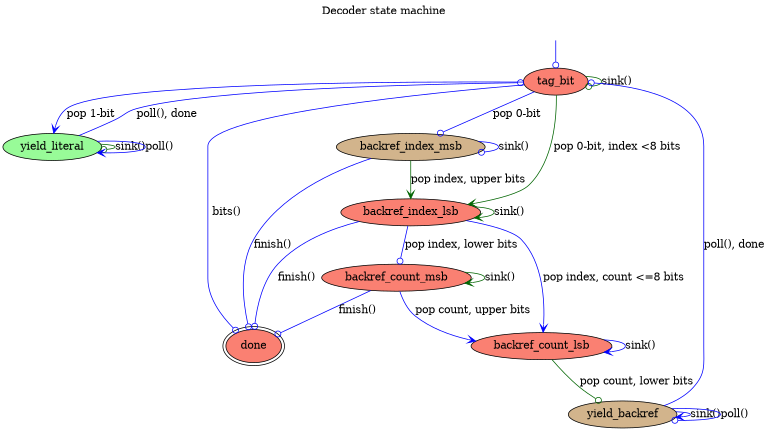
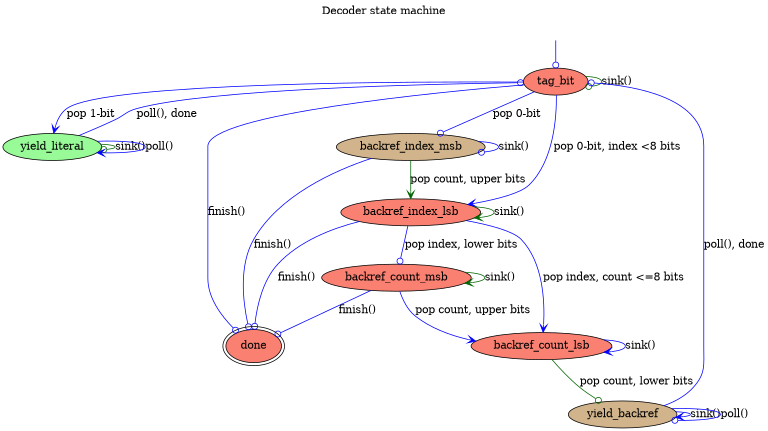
edge "tag_bit" -> "backref_index_lsb": color darkgreen -> blue
edge "backref_index_msb" -> "backref_index_lsb": label "pop index, upper bits" -> "pop count, upper bits"
edge "tag_bit" -> "done": label "bits()" -> "finish()"
